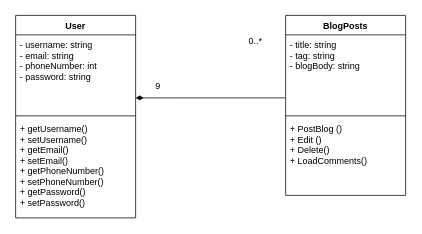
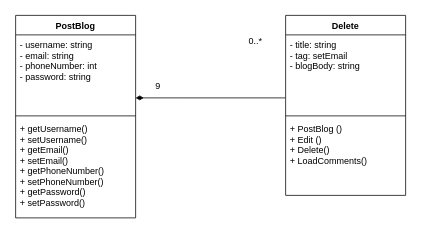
node "User": label "User" -> "PostBlog"
node "BlogPosts": label "BlogPosts" -> "Delete"
node "- title: string - tag: string - blogBody: string": label "- title: string - tag: string - blogBody: string" -> "- title: string - tag: setEmail - blogBody: string"
